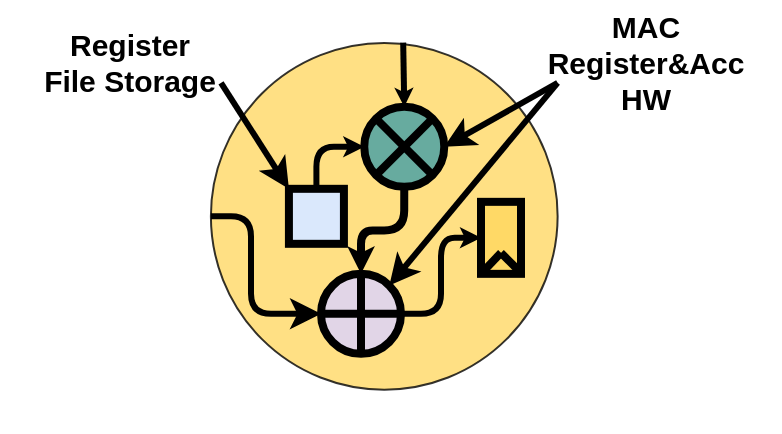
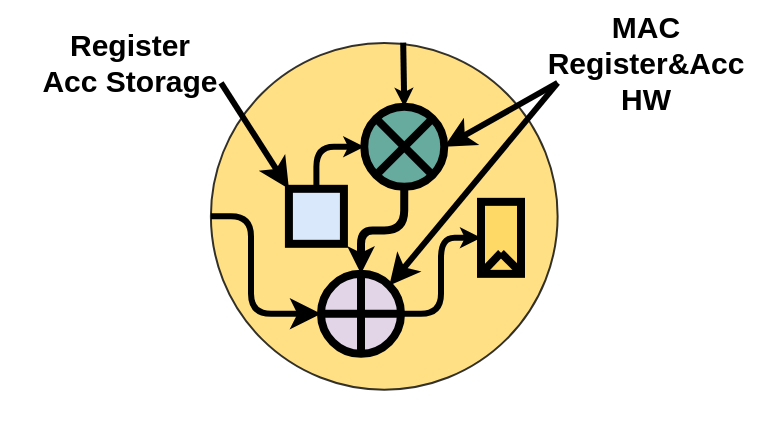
node "Register File Storage": label "Register File Storage" -> "Register Acc Storage"
